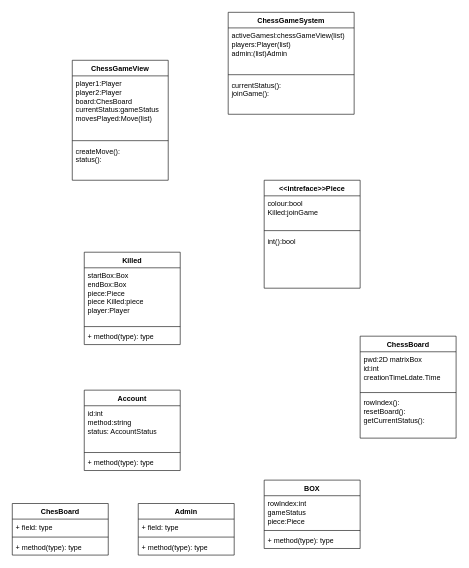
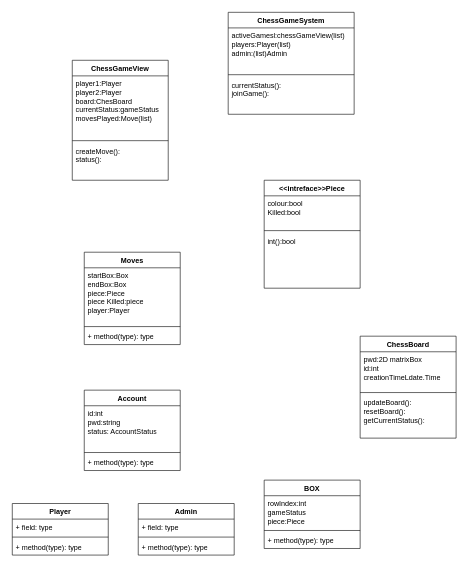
node "colour:bool Killed:joinGame": label "colour:bool Killed:joinGame" -> "colour:bool Killed:bool"
node "Killed": label "Killed" -> "Moves"
node "rowIndex(): resetBoard(): getCurrentStatus():": label "rowIndex(): resetBoard(): getCurrentStatus():" -> "updateBoard(): resetBoard(): getCurrentStatus():"
node "id:int method:string status: AccountStatus": label "id:int method:string status: AccountStatus" -> "id:int pwd:string status: AccountStatus"
node "ChesBoard": label "ChesBoard" -> "Player"
